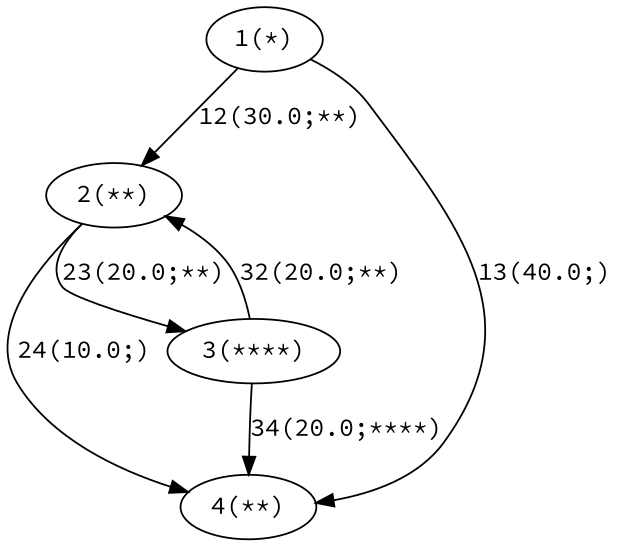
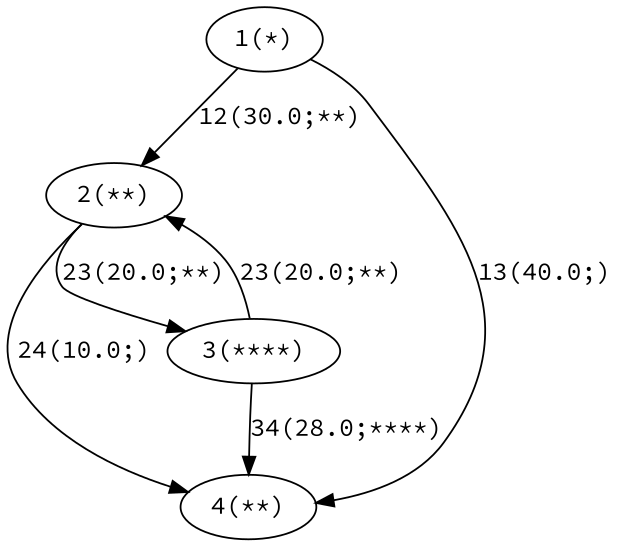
edge "3(****)" -> "2(**)": label "32(20.0;**)" -> "23(20.0;**)"
edge "3(****)" -> "4(**)": label "34(20.0;****)" -> "34(28.0;****)"
